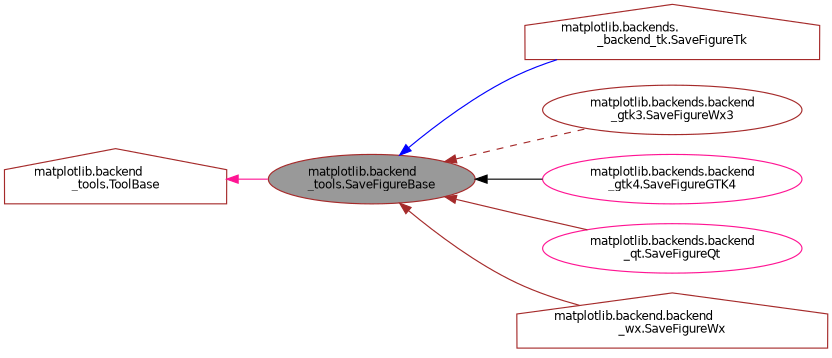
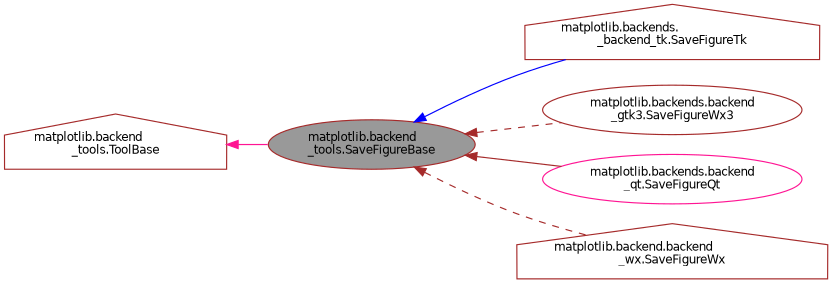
node "matplotlib.backends.backend _gtk4.SaveFigureGTK4": removed
edge "matplotlib.backend.backend _wx.SaveFigureWx" -> "matplotlib.backend _tools.SaveFigureBase": style solid -> dashed
